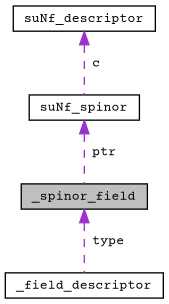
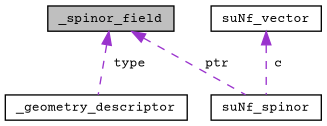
node "suNf_descriptor": label "suNf_descriptor" -> "suNf_vector"
edge "_spinor_field" -> "suNf_spinor": reversed
node "_field_descriptor": label "_field_descriptor" -> "_geometry_descriptor"
